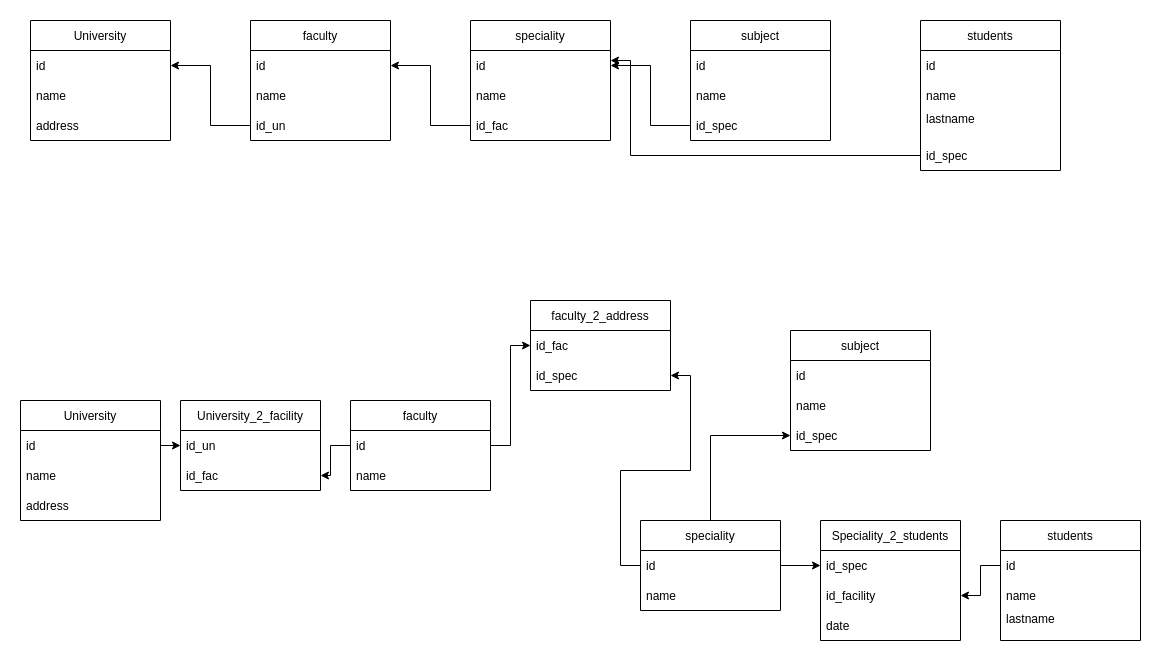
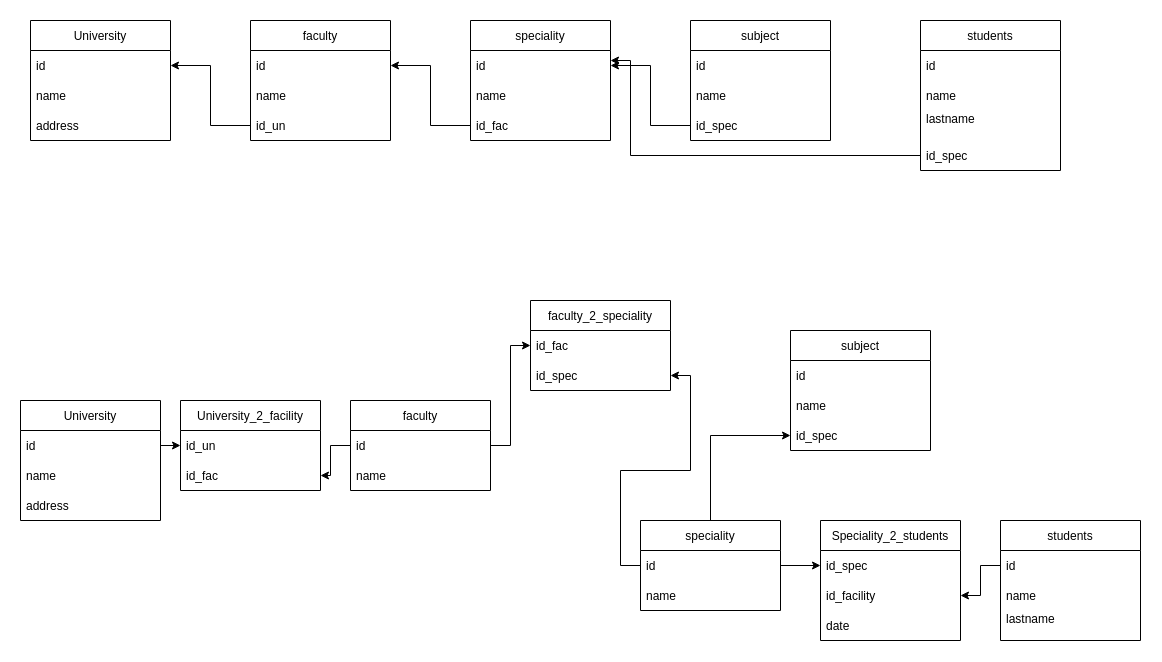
node "faculty_2_address": label "faculty_2_address" -> "faculty_2_speciality"
